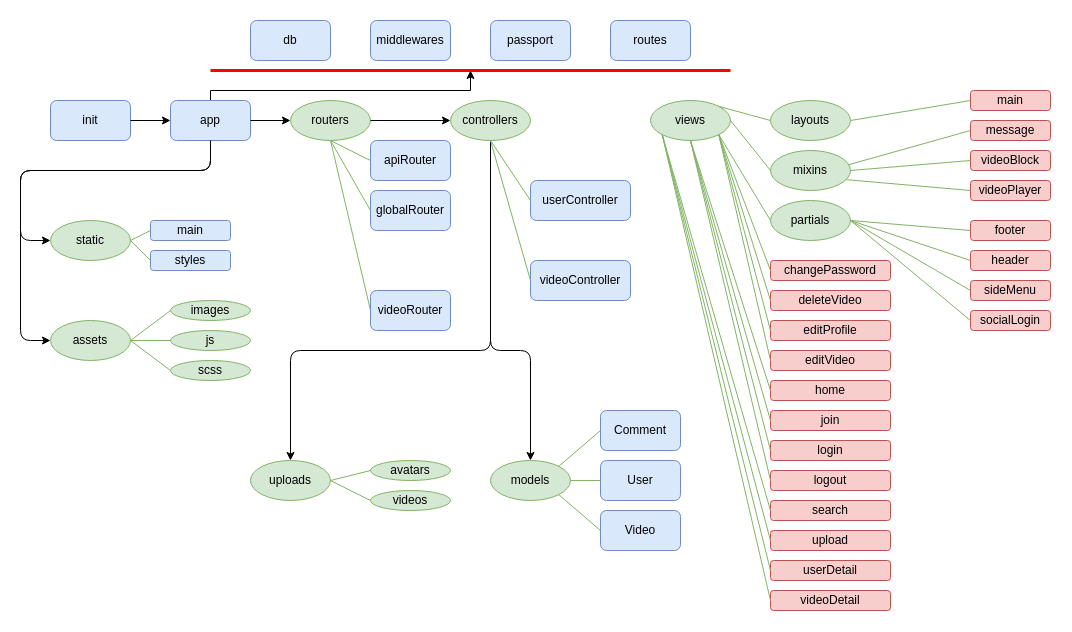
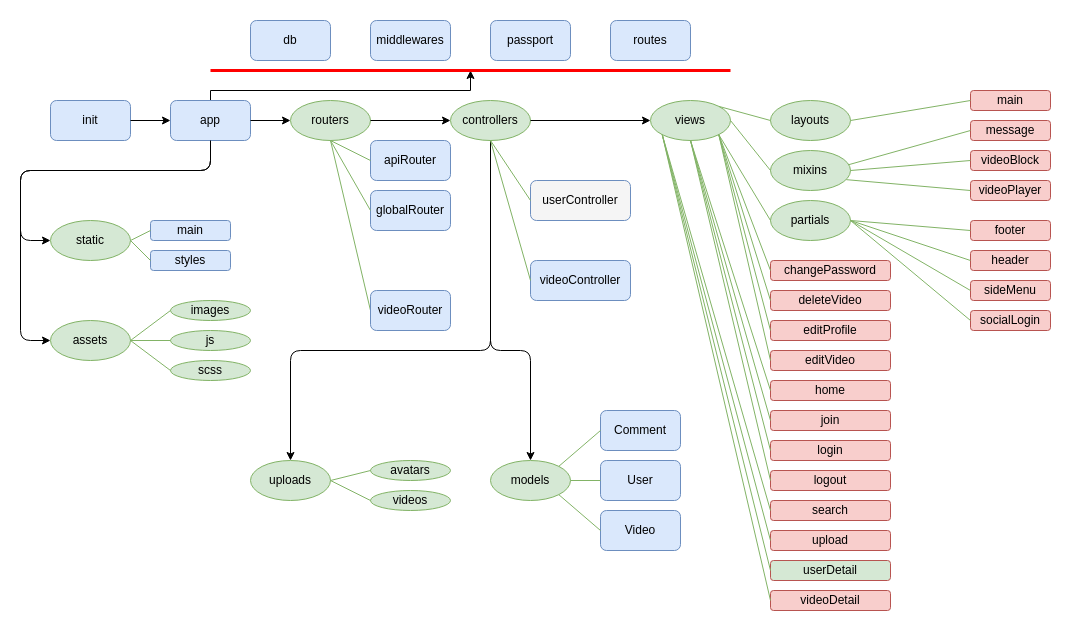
edge "controllers" -> "views": added
node "userController": fillcolor #dae8fc -> #f5f5f5
node "userDetail": fillcolor #f8cecc -> #d5e8d4
